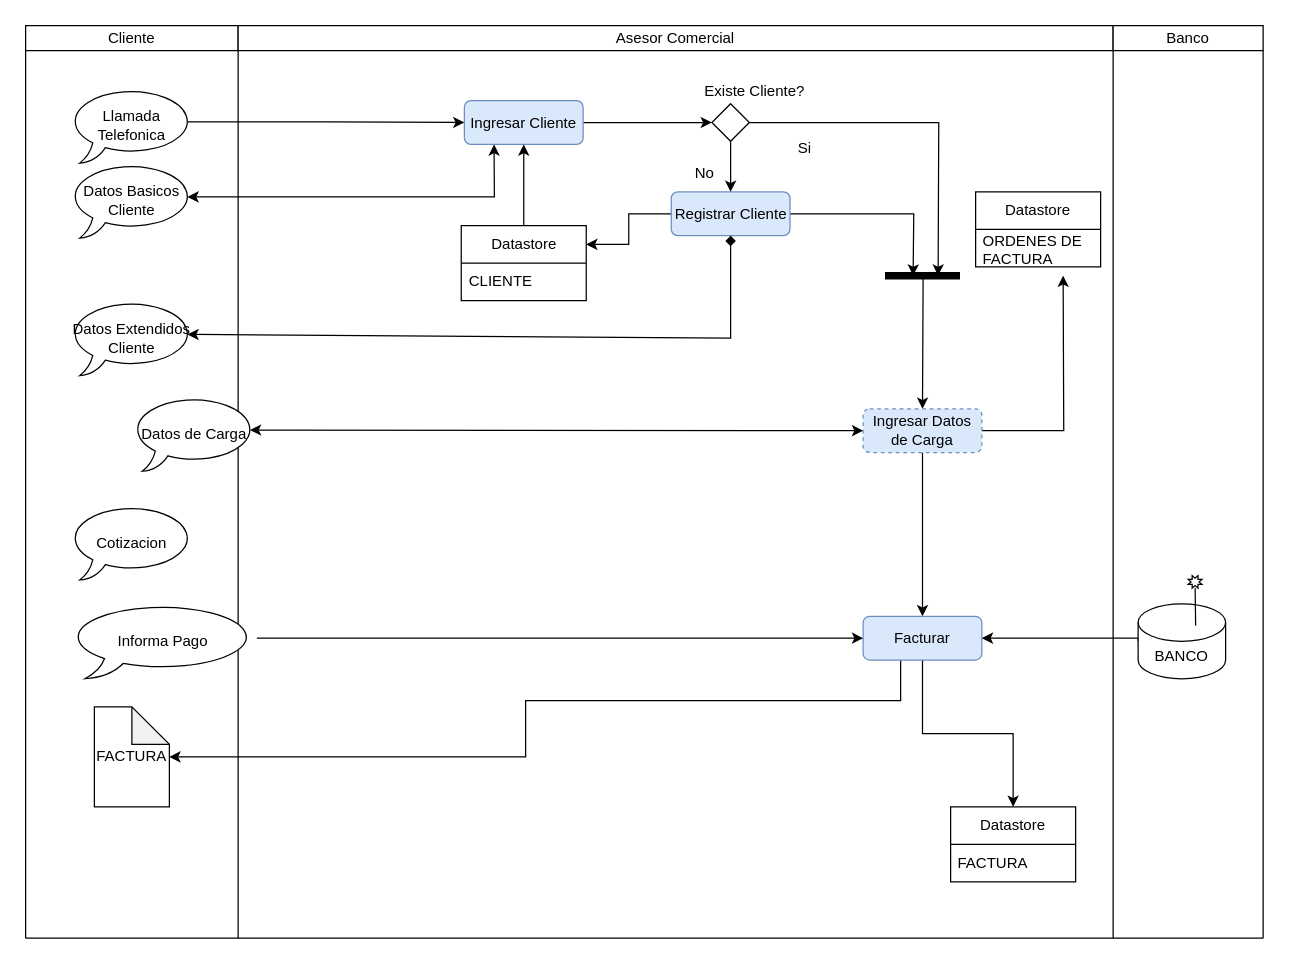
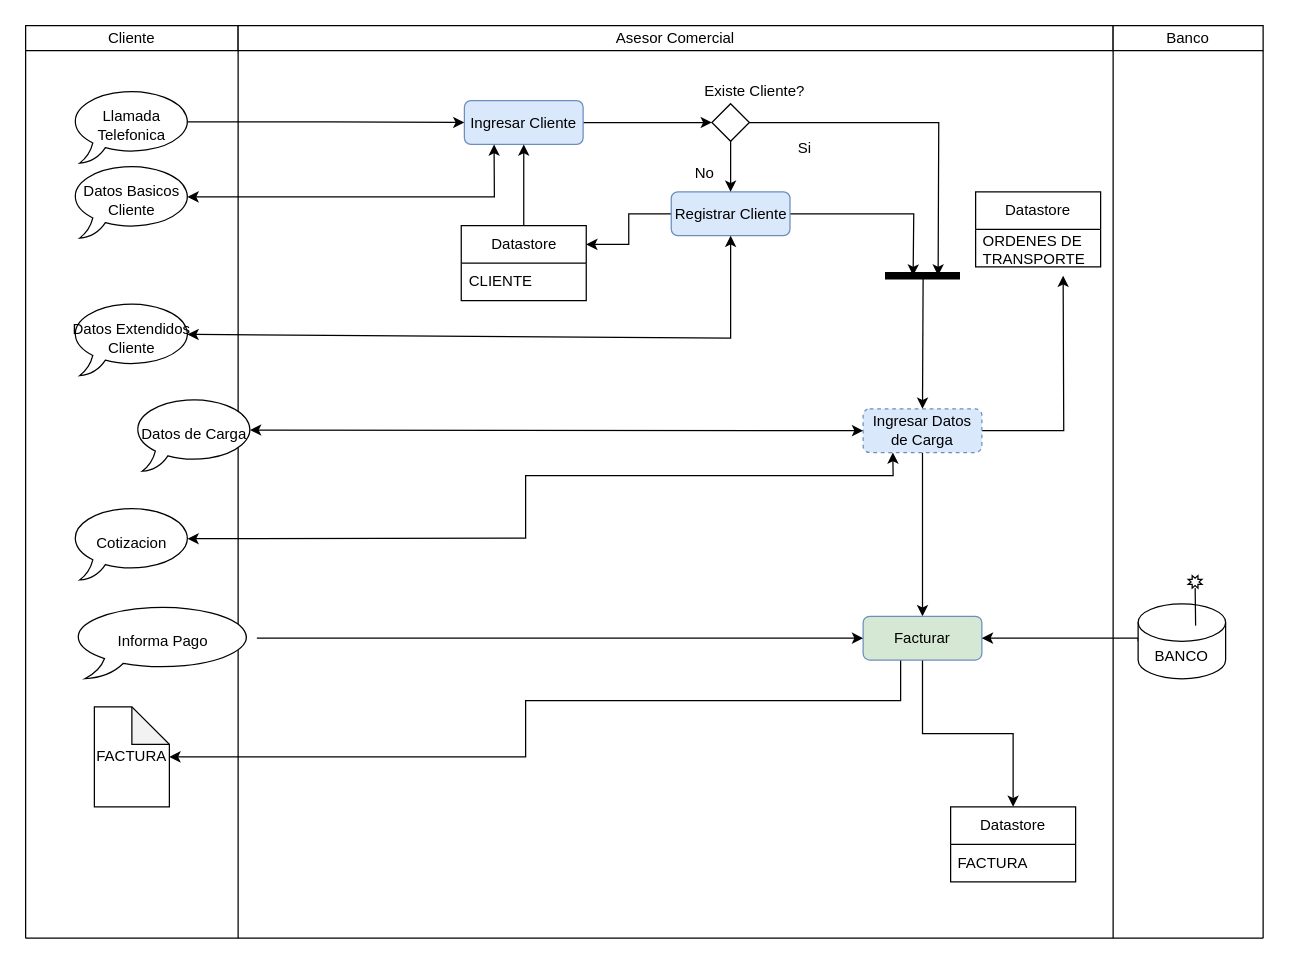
edge "Registrar Cliente" -- "Datos Extendidos Cliente": arrowhead diamond -> classic
node "ORDENES DE FACTURA": label "ORDENES DE FACTURA" -> "ORDENES DE TRANSPORTE"
edge "Ingresar Datos de Carga" -- "Cotizacion": added
node "Facturar": fillcolor #dae8fc -> #d5e8d4
